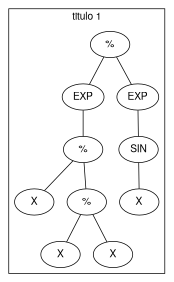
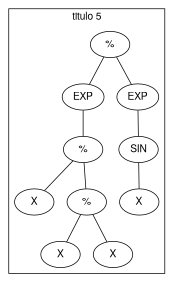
cluster "titulo 1": label "titulo 1" -> "titulo 5"
